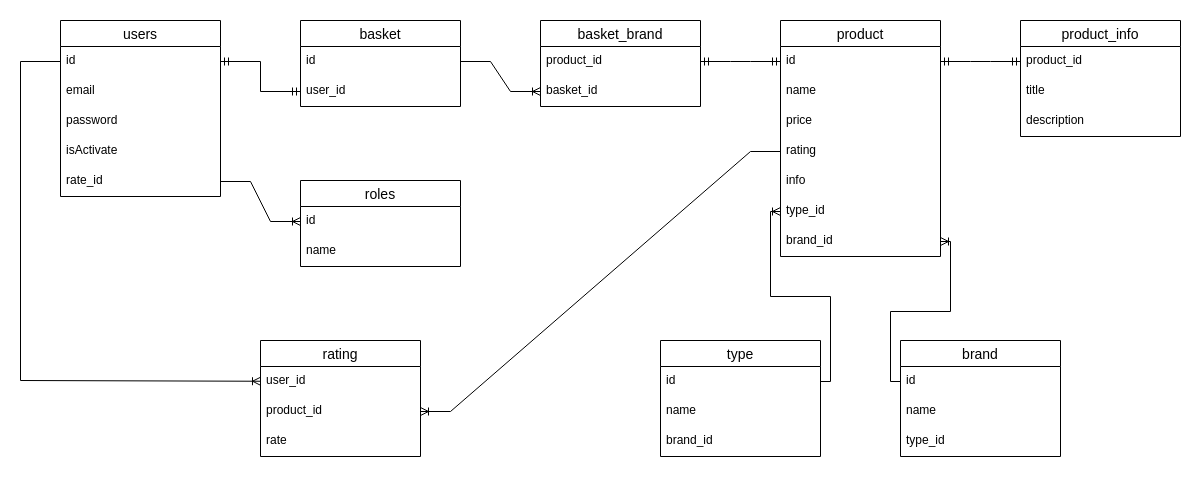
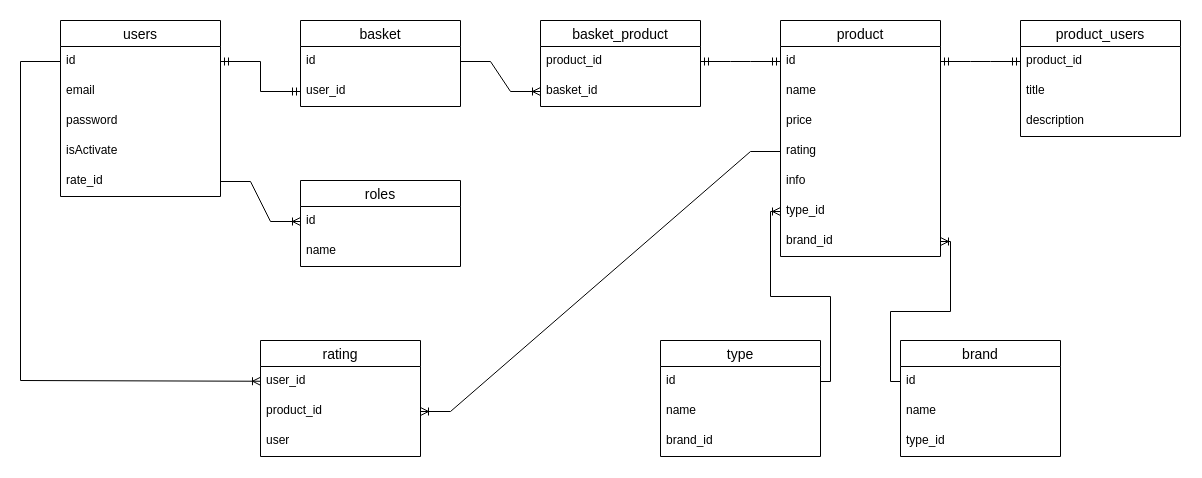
node "basket_brand": label "basket_brand" -> "basket_product"
node "product_info": label "product_info" -> "product_users"
node "rate": label "rate" -> "user"
